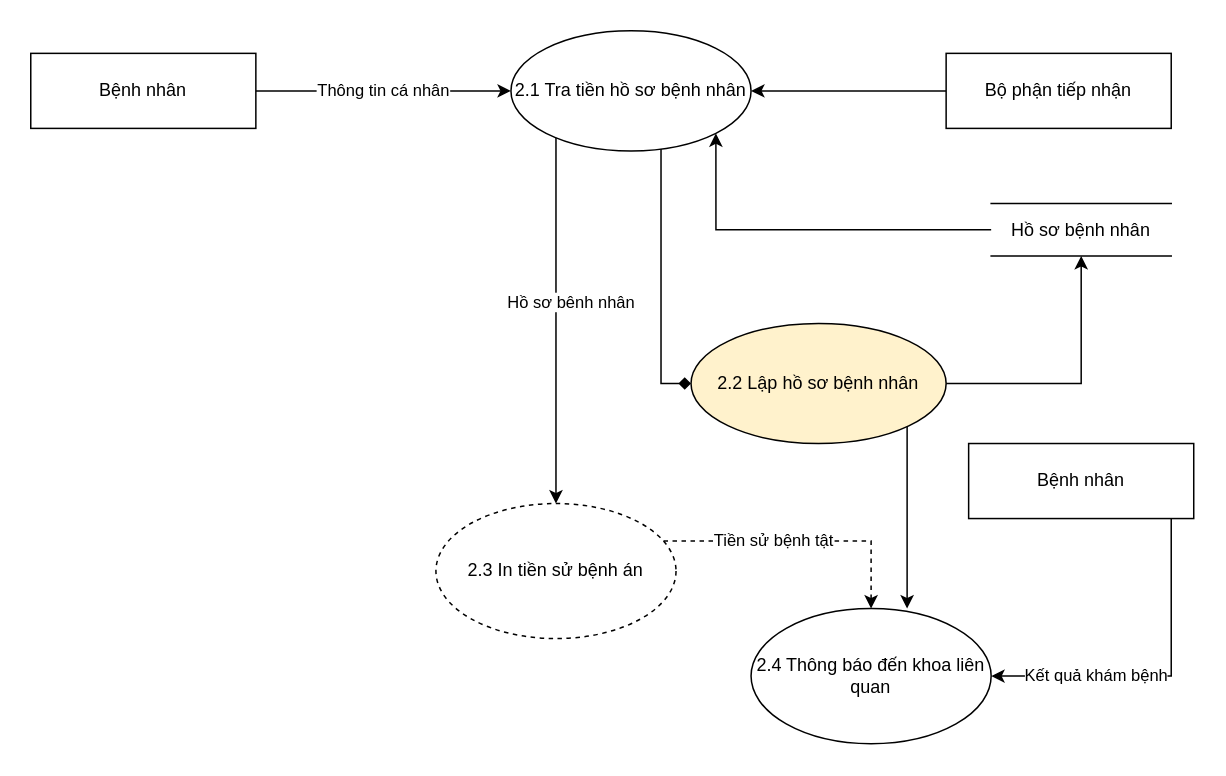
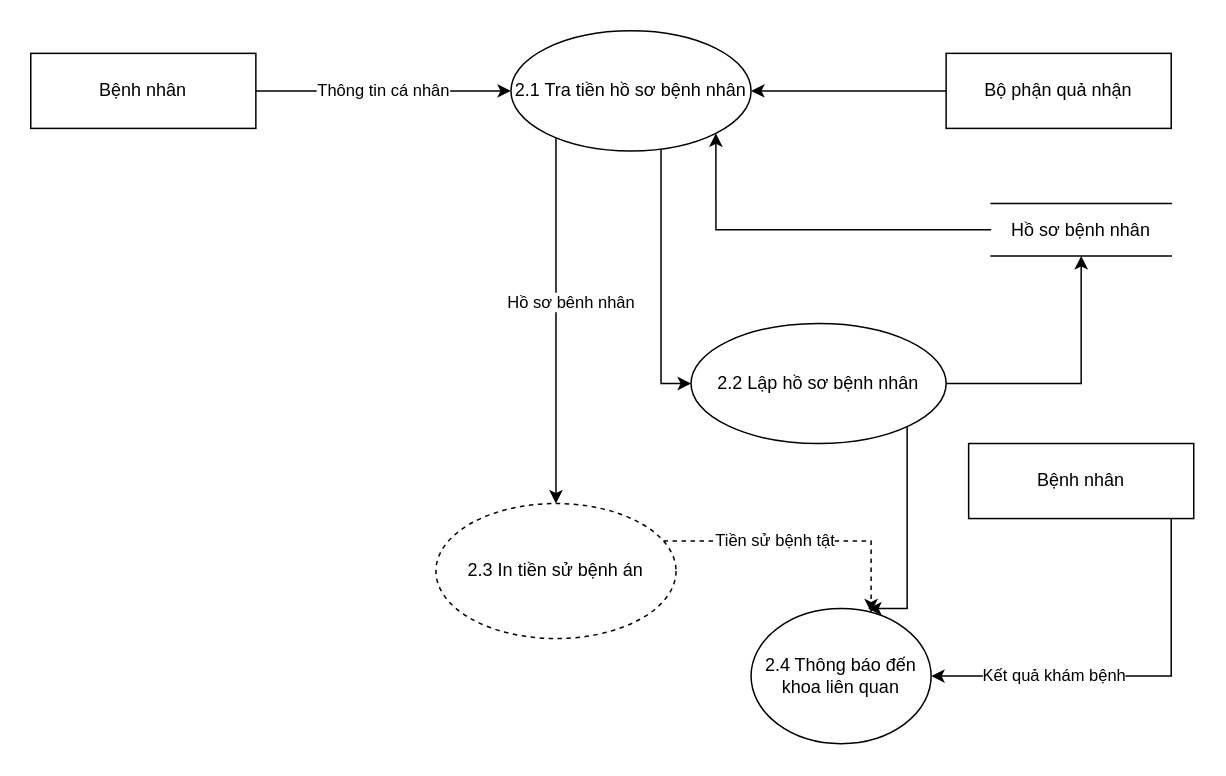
node "Bộ phận tiếp nhận": label "Bộ phận tiếp nhận" -> "Bộ phận quả nhận"
edge "2.1 Tra tiền hồ sơ bệnh nhân" -> "2.2 Lập hồ sơ bệnh nhân": arrowhead diamond -> classic
node "2.2 Lập hồ sơ bệnh nhân": fillcolor #fff2cc -> #ffffff
node "2.4 Thông báo đến khoa liên quan": size 240x135 -> 180x135
